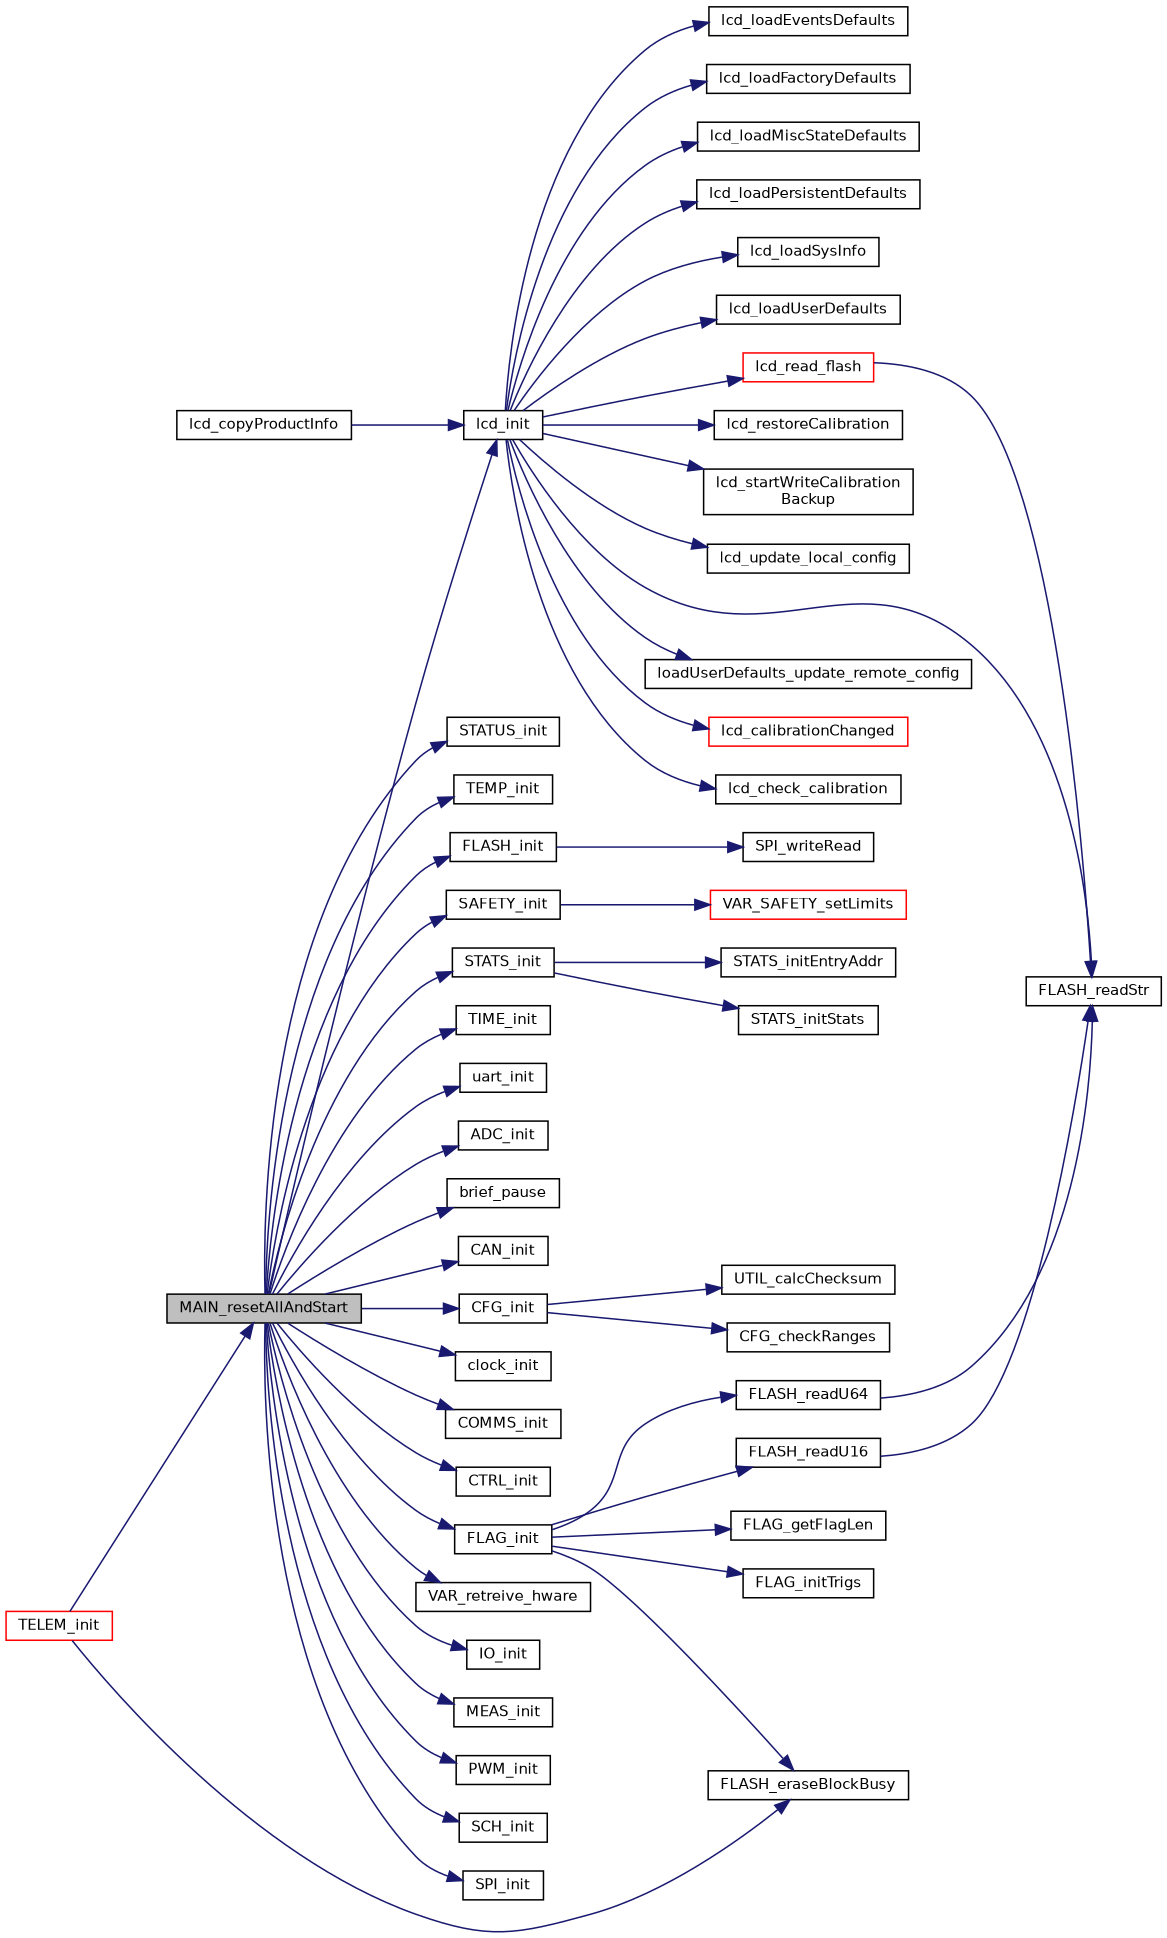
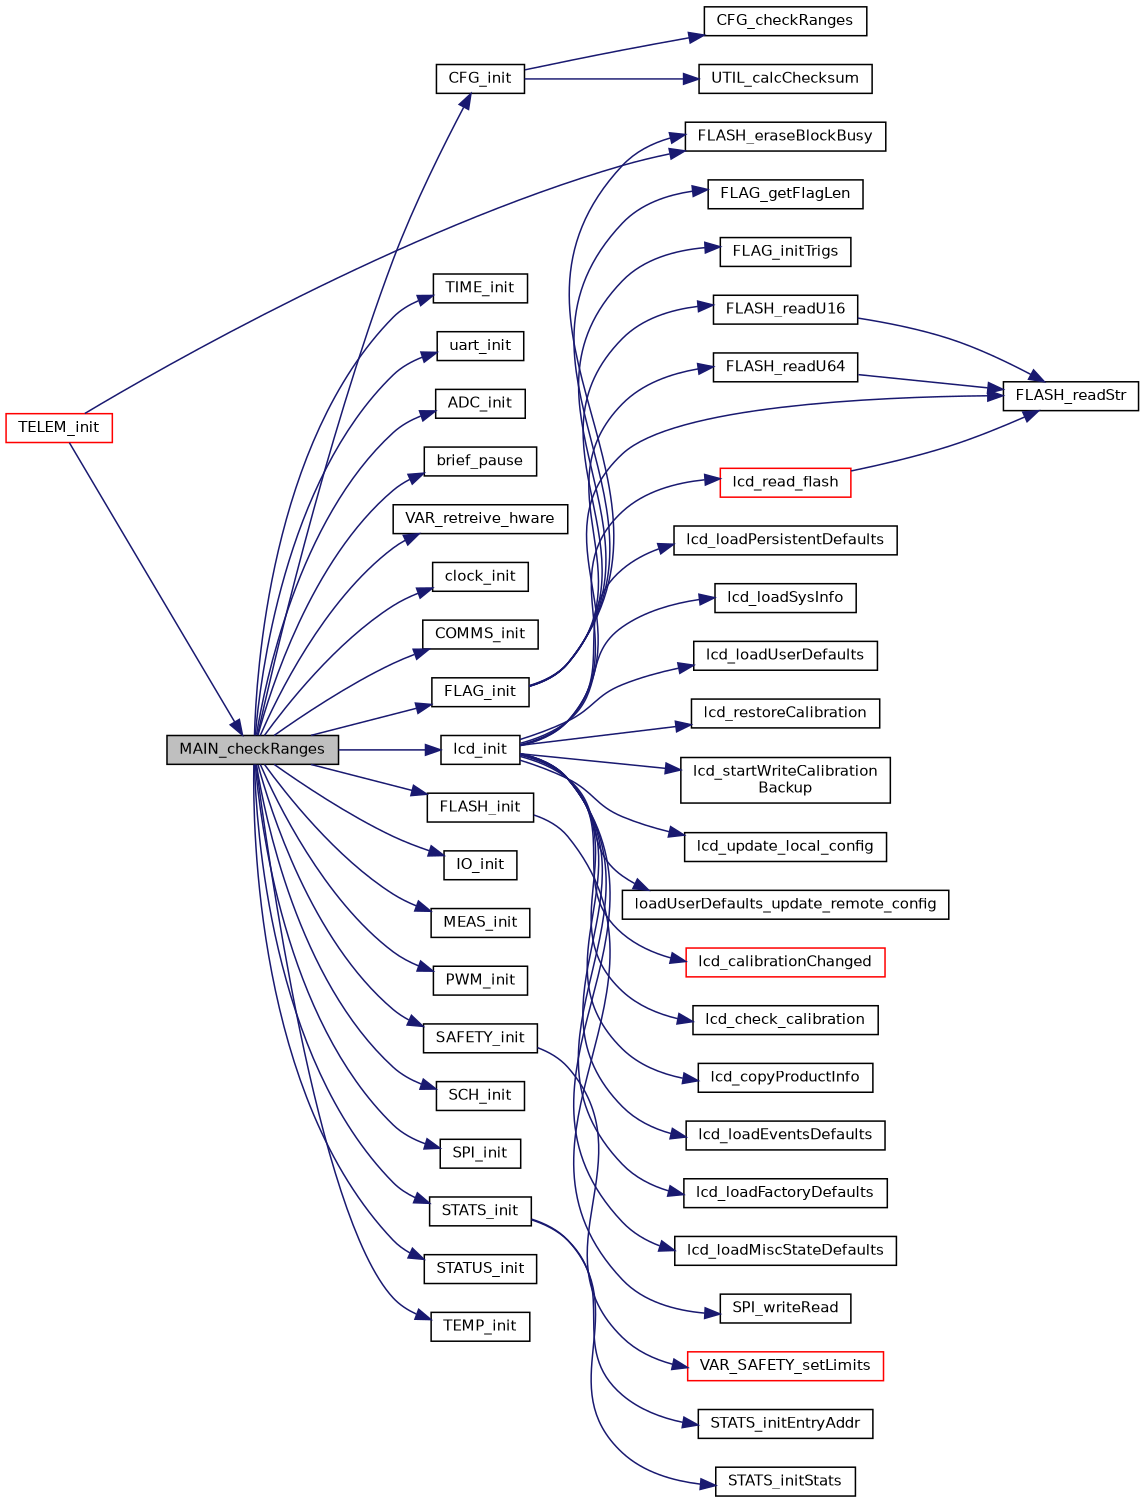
edge "lcd_copyProductInfo" -> "lcd_init": reversed
node "CAN_init": removed
node "MAIN_resetAllAndStart": label "MAIN_resetAllAndStart" -> "MAIN_checkRanges"
node "CTRL_init": removed
